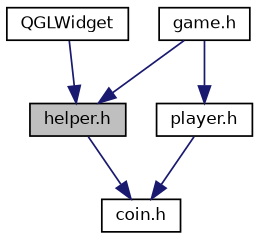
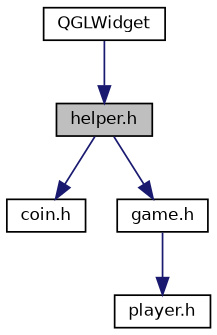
edge "game.h" -> "helper.h": reversed
edge "player.h" -> "coin.h": removed
